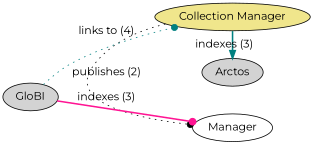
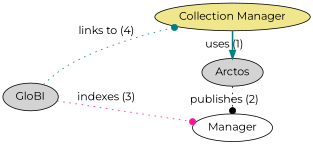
edge "Collection Manager" -> "Arctos": label "indexes (3)" -> "uses (1)"
edge "Collection Manager" -> "Manager": now "Arctos" -> "Manager"
edge "GloBI" -> "Manager": style bold -> dotted
